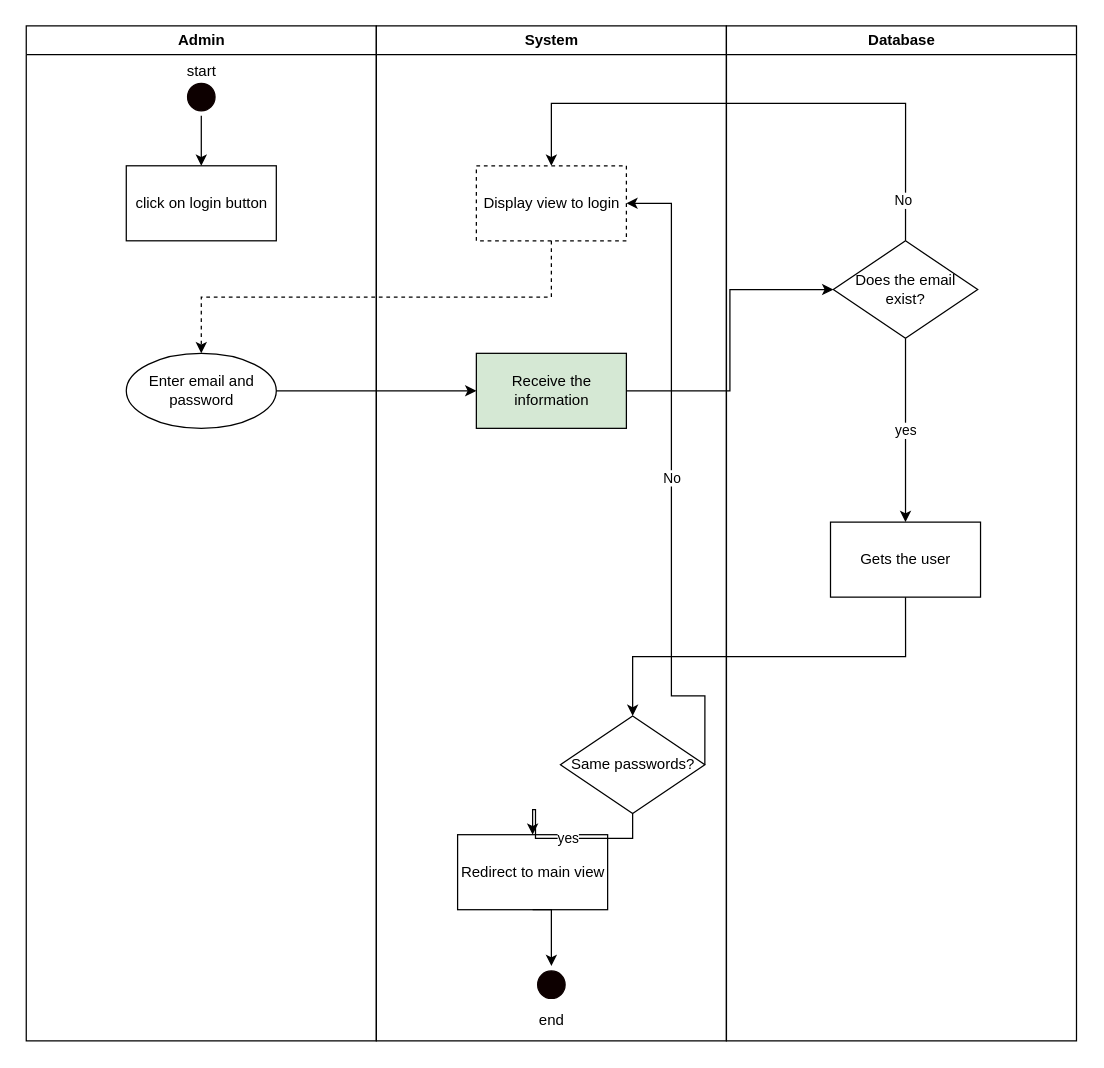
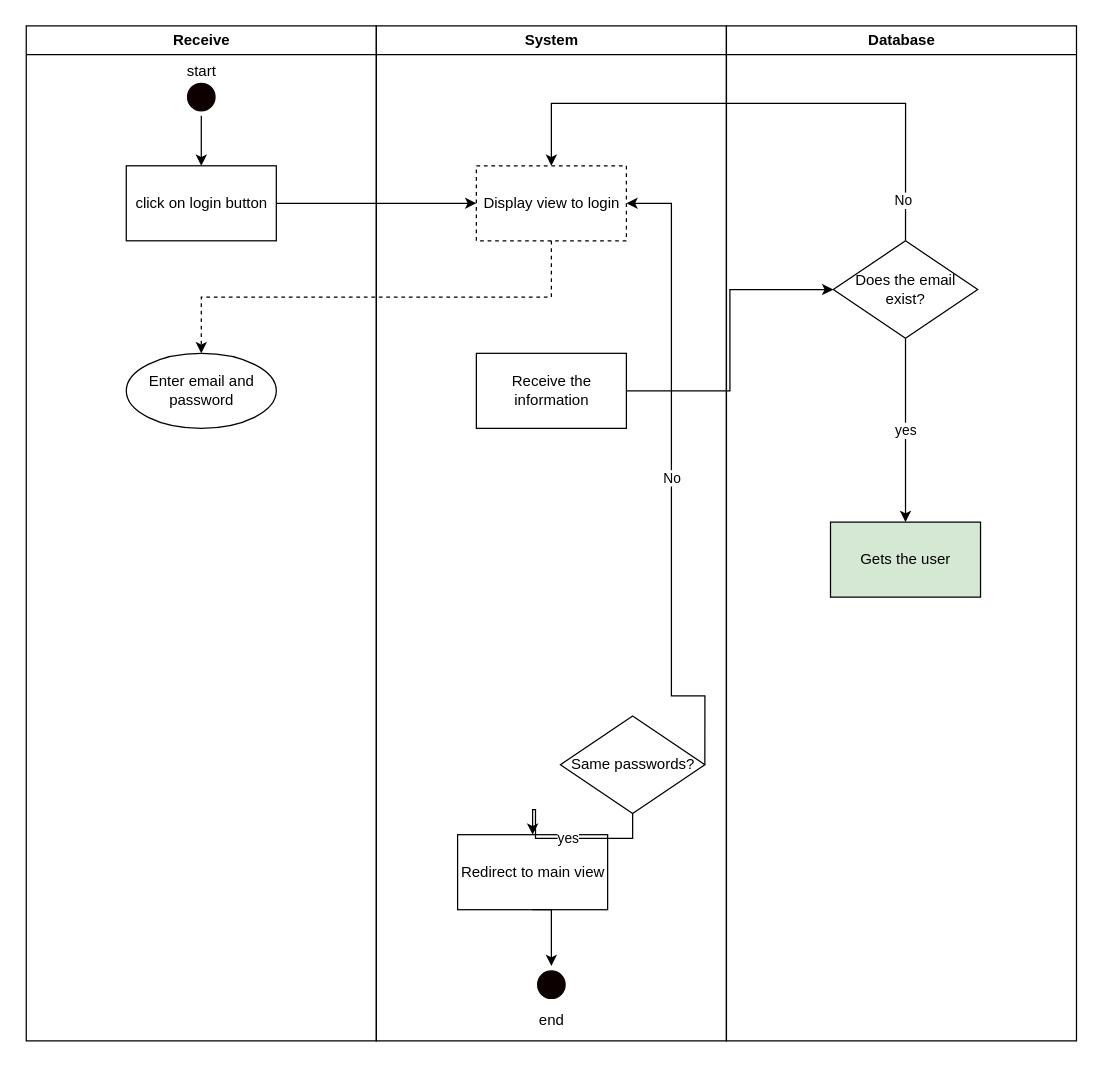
node "Admin": label "Admin" -> "Receive"
edge "click on login button" -> "Display view to login": added
edge "Enter email and password" -> "Receive the information": removed
node "Receive the information": fillcolor #d5e8d4 -> #ffffff
node "Gets the user": fillcolor #ffffff -> #d5e8d4
edge "Gets the user" -> "Same passwords?": removed
